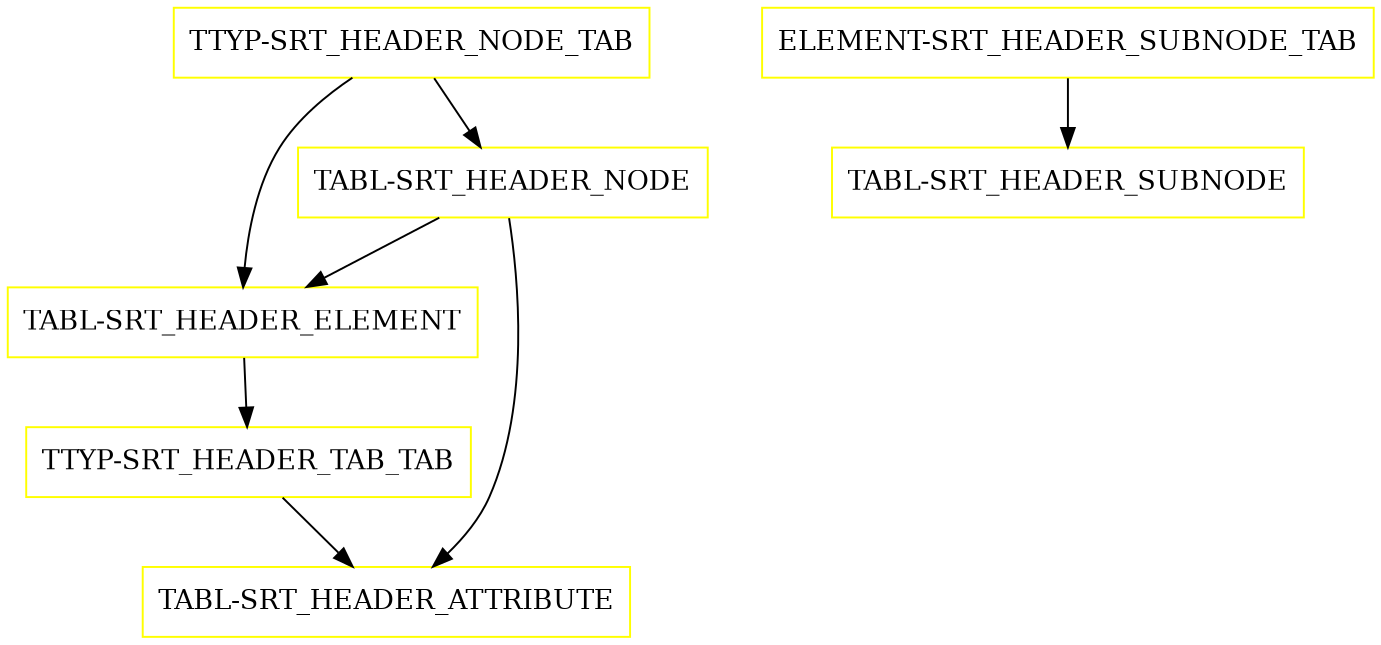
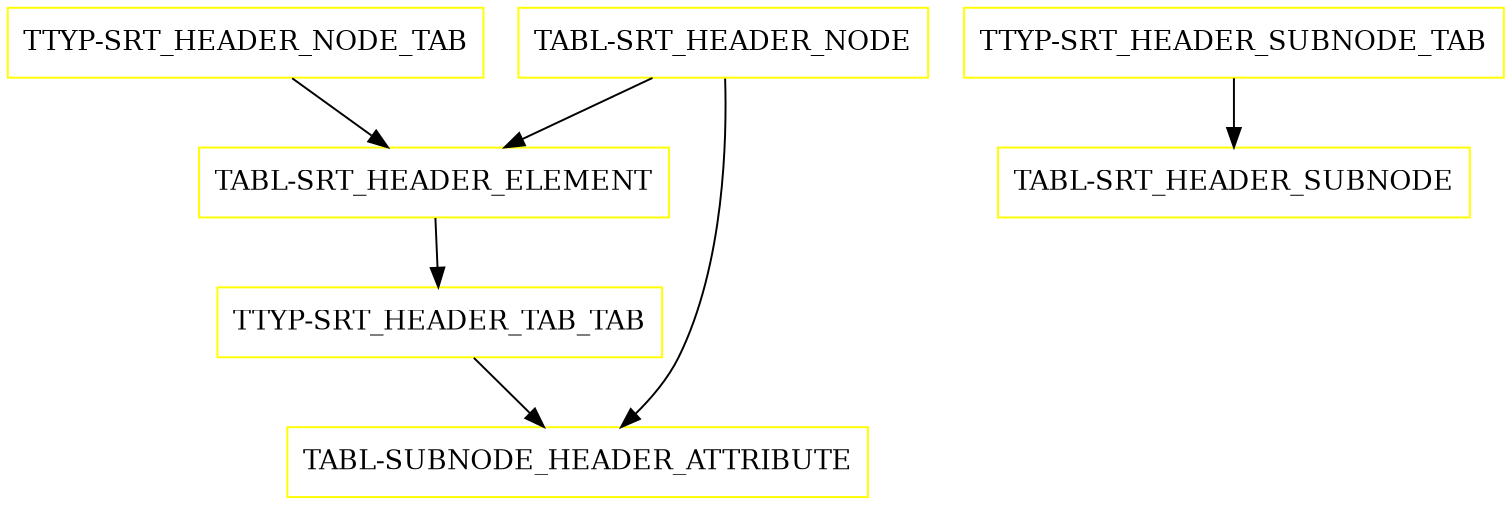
node "ELEMENT-SRT_HEADER_SUBNODE_TAB": label "ELEMENT-SRT_HEADER_SUBNODE_TAB" -> "TTYP-SRT_HEADER_SUBNODE_TAB"
edge "TTYP-SRT_HEADER_NODE_TAB" -> "TABL-SRT_HEADER_NODE": removed
node "TABL-SRT_HEADER_ATTRIBUTE": label "TABL-SRT_HEADER_ATTRIBUTE" -> "TABL-SUBNODE_HEADER_ATTRIBUTE"
